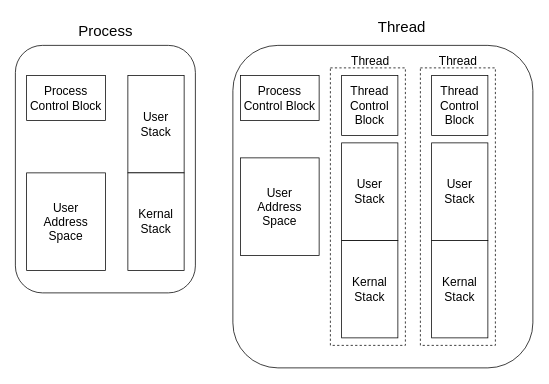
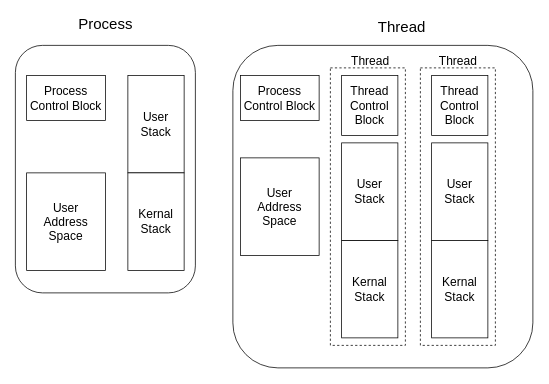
node "Process": moved (105, 30) -> (105, 23)
